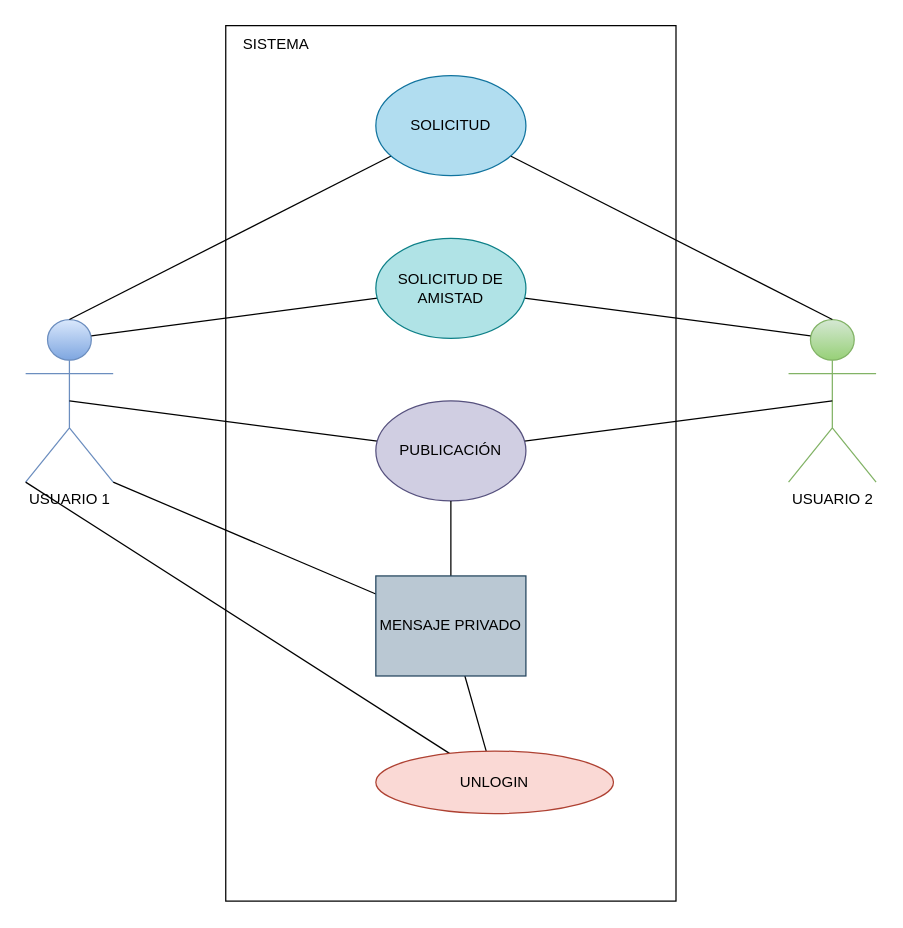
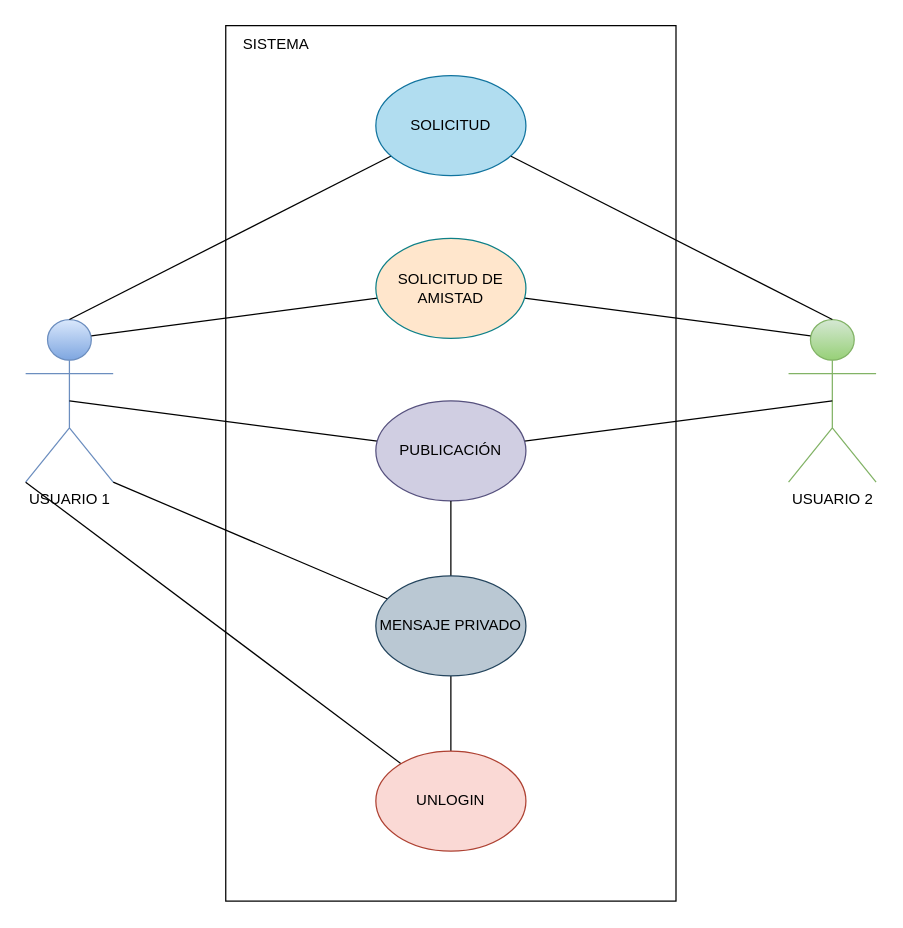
node "SOLICITUD DE AMISTAD": fillcolor #b0e3e6 -> #ffe6cc
node "MENSAJE PRIVADO": shape rectangle -> ellipse
node "UNLOGIN": size 238x63 -> 150x100
